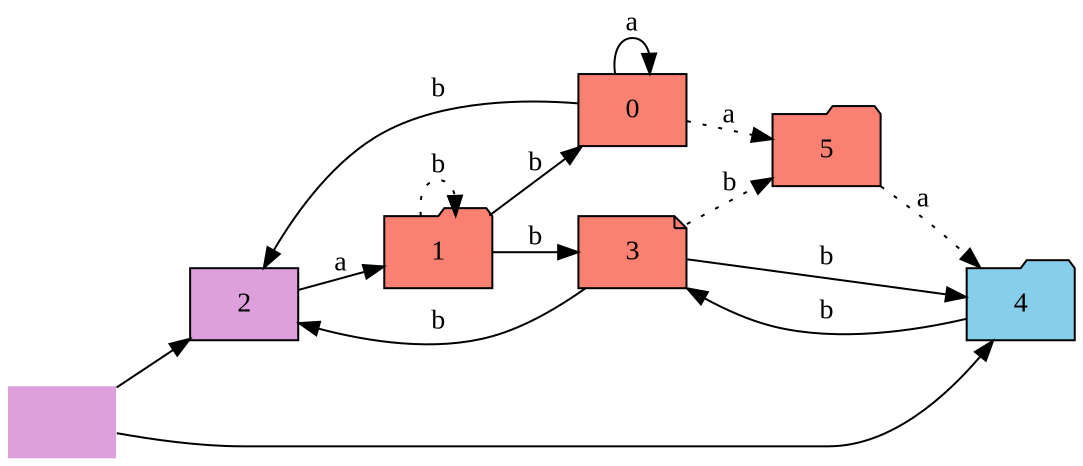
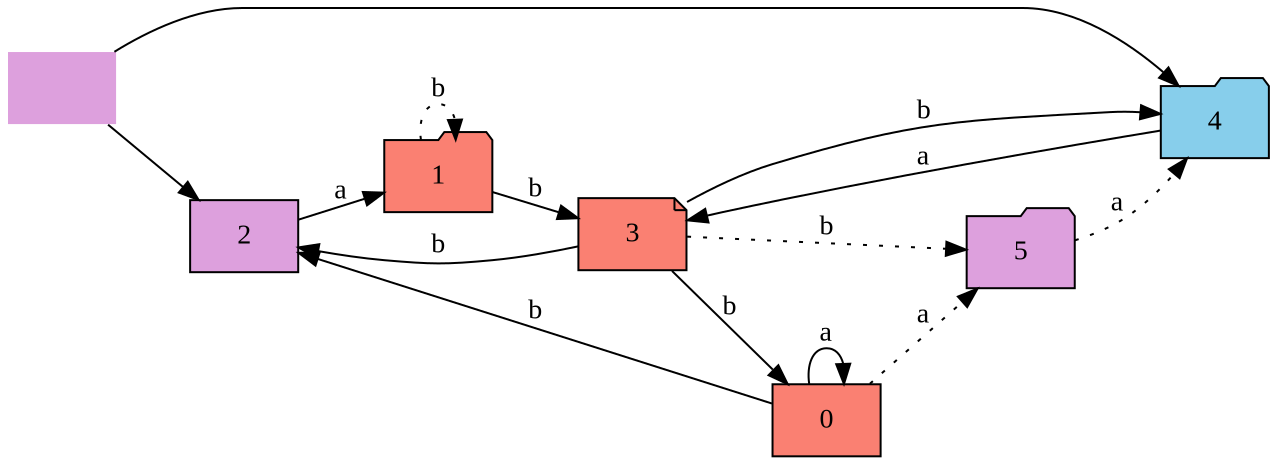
node "5": fillcolor salmon -> plum
edge "1" -> "0": now "3" -> "0"
edge "4" -> "3": label "b" -> "a"
